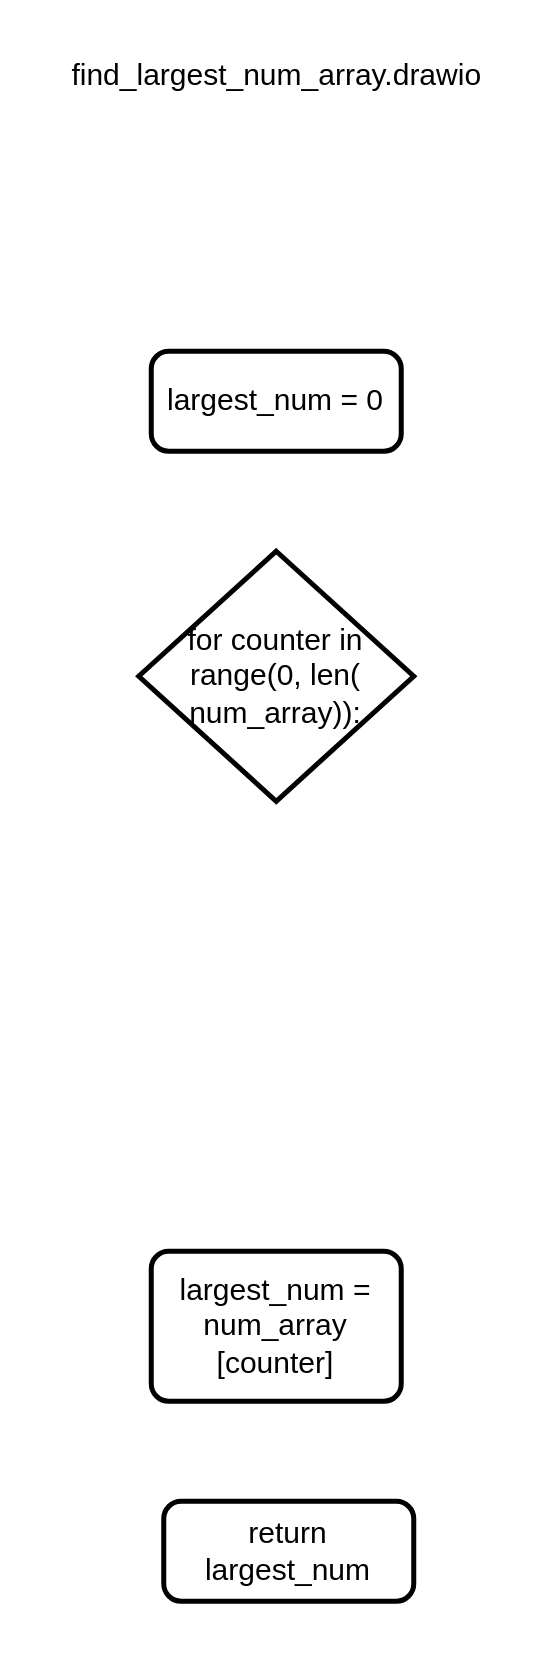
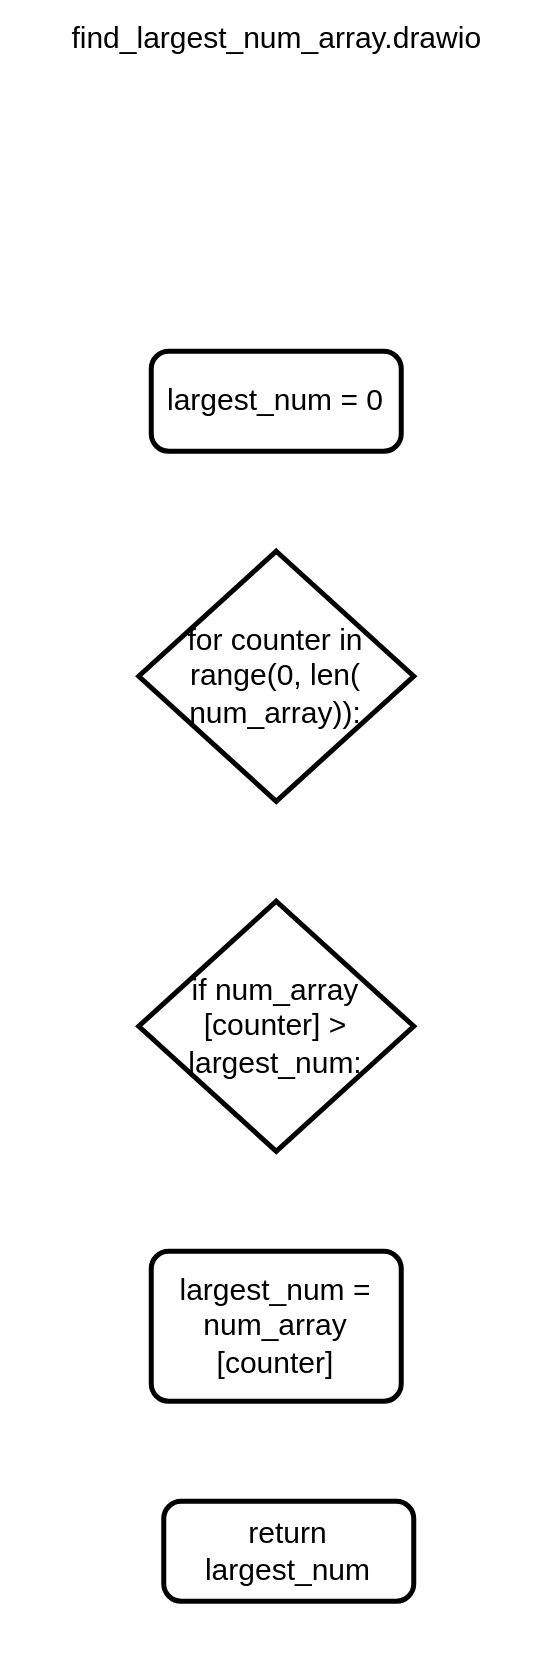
node "find_largest_num_array.drawio": moved (276, 76) -> (276, 39)
node "if num_array [counter] > largest_num:": added
